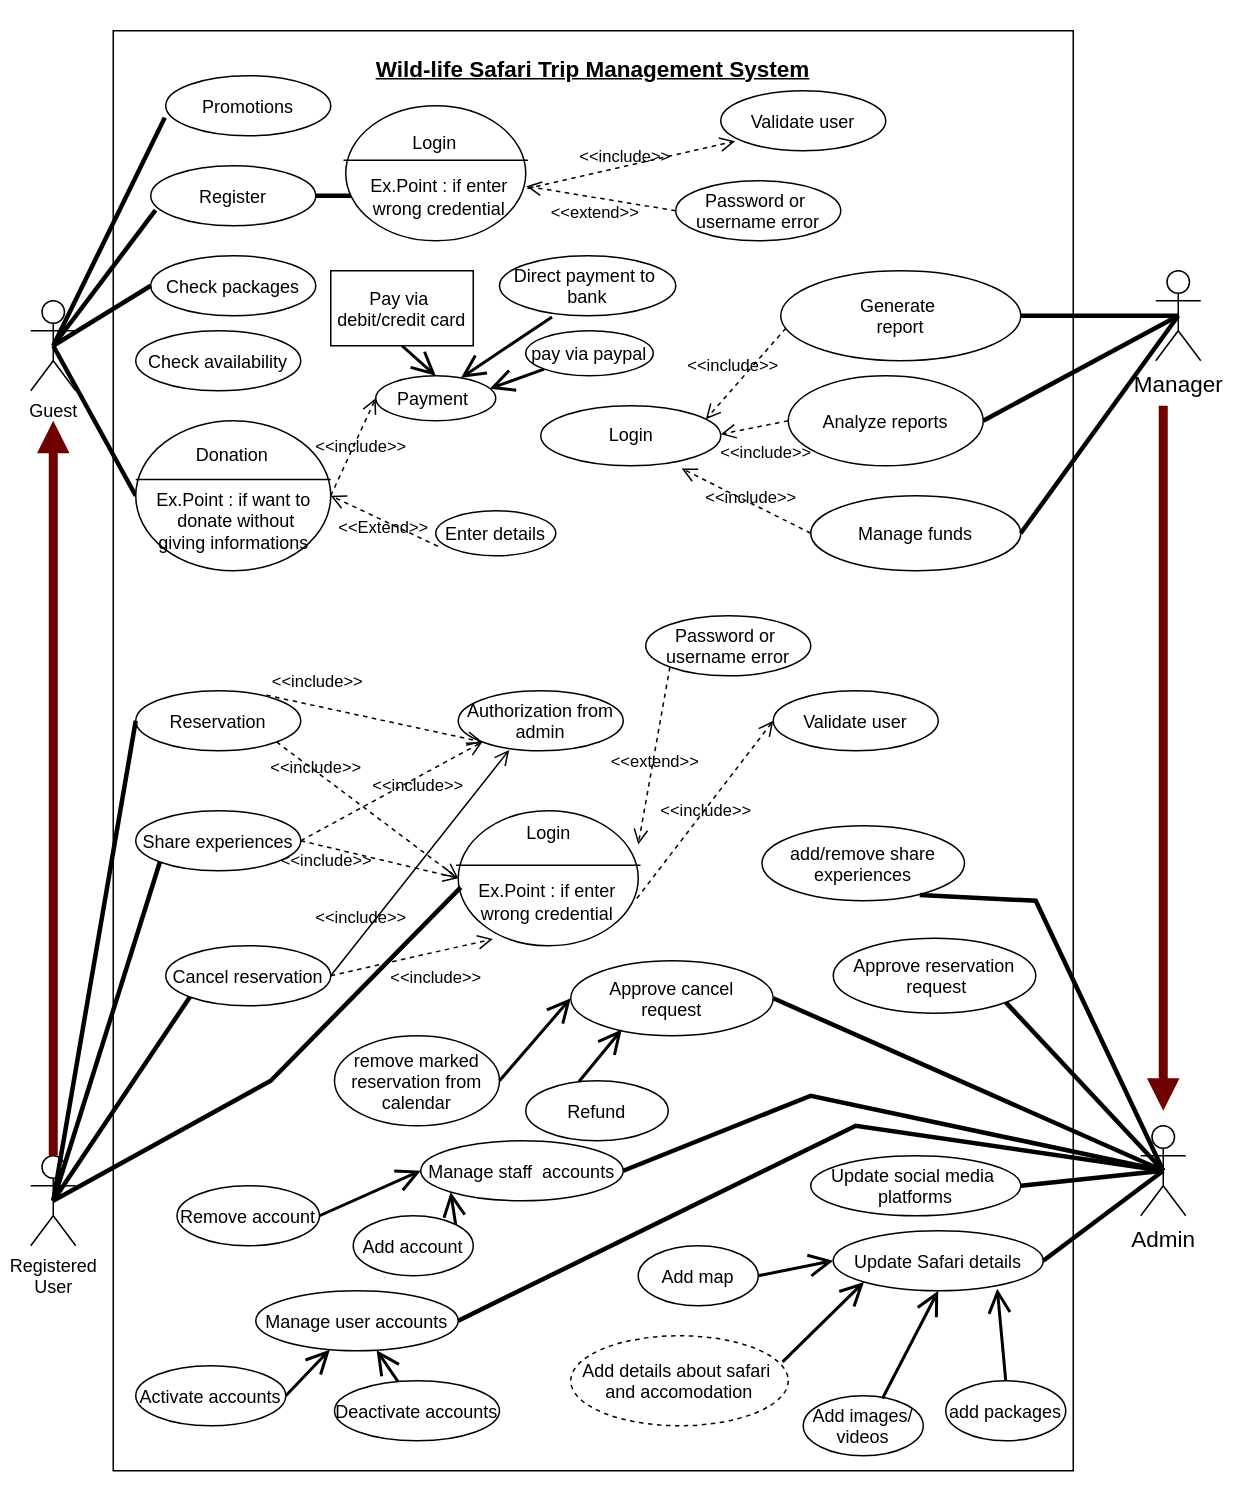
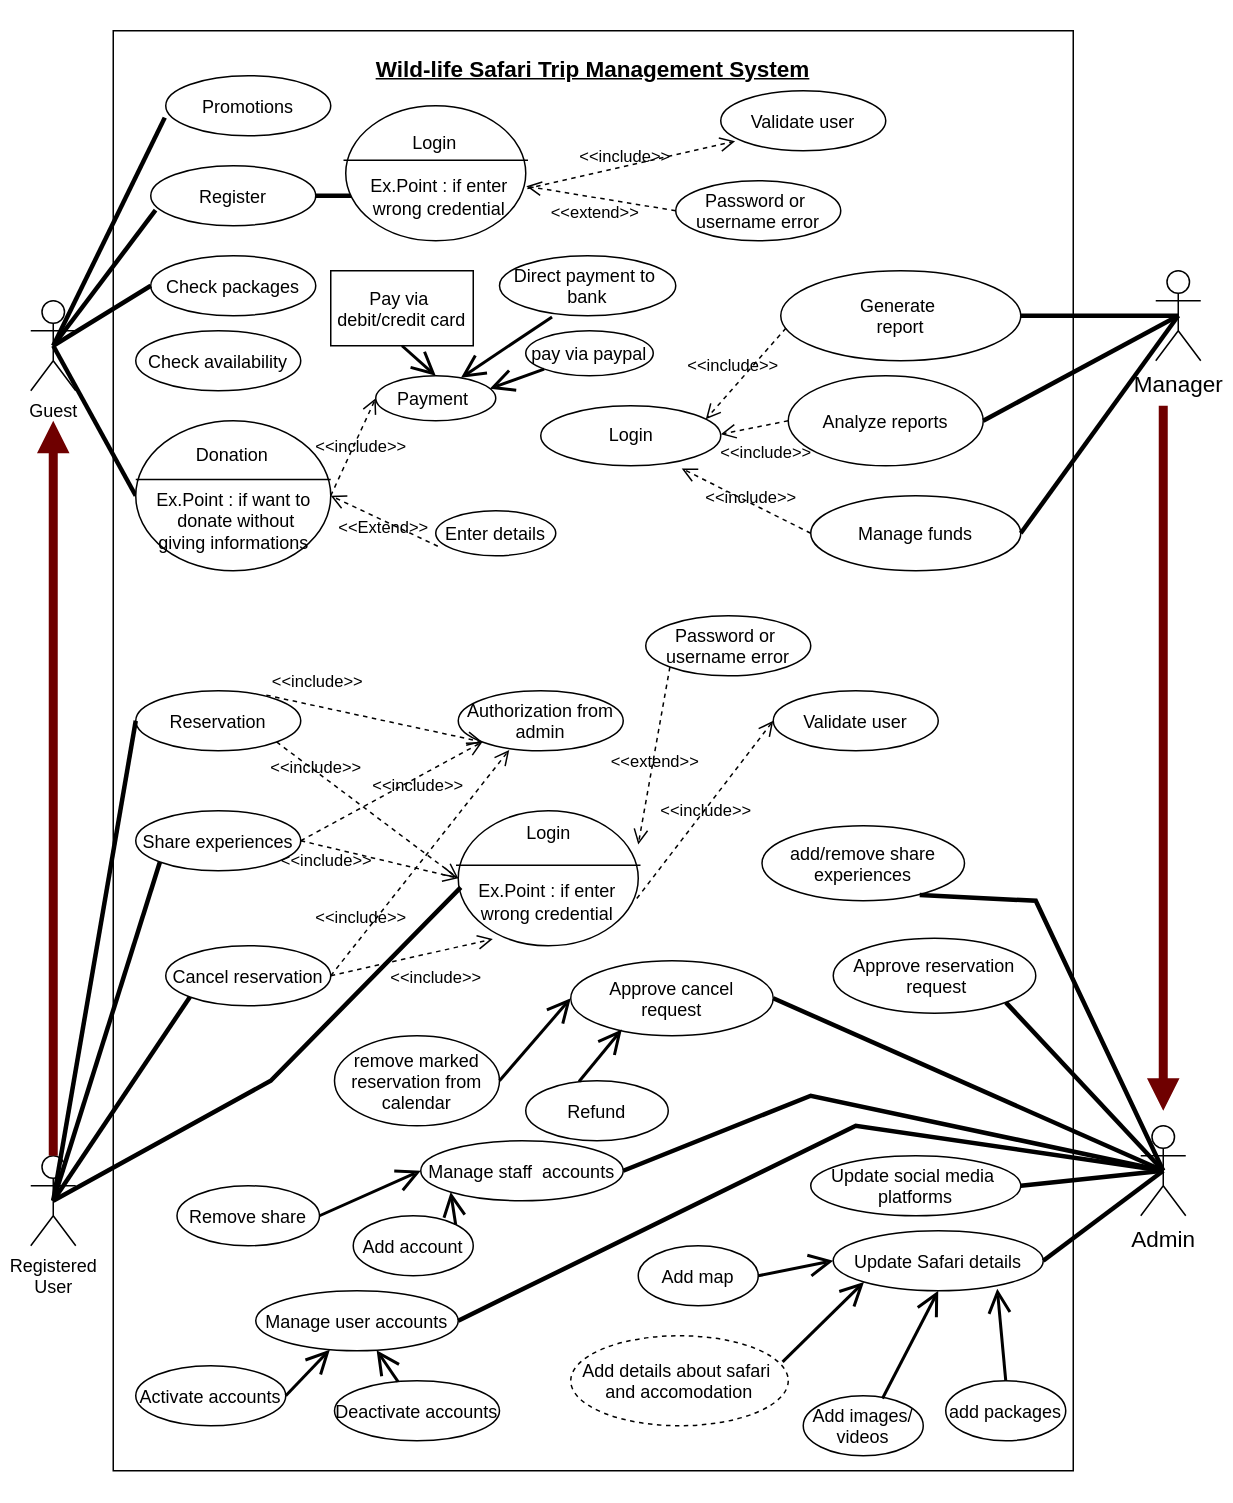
edge "Cancel reservation" -> "Authorization from admin": style solid -> dashed
node "Remove account": label "Remove account" -> "Remove share"
